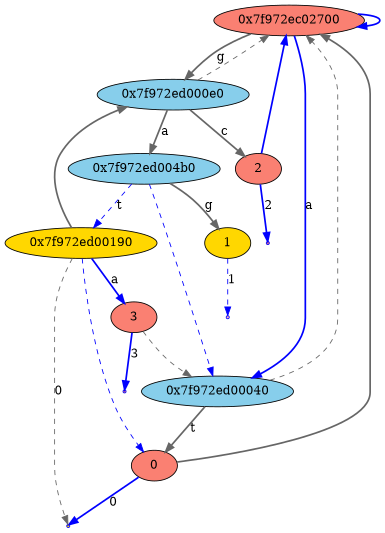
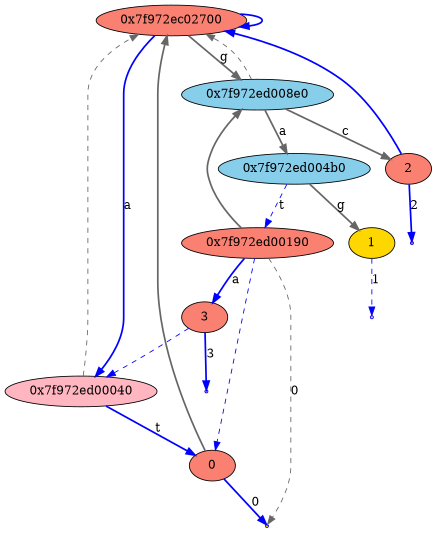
node "0x7f972ed000e0": label "0x7f972ed000e0" -> "0x7f972ed008e0"
node "0x7f972ed00190": fillcolor gold -> salmon
edge "0x7f972ed004b0" -> "0x7f972ed00040": removed
edge "3" -> "0x7f972ed00040": color gray40 -> blue
node "0x7f972ed00040": fillcolor skyblue -> lightpink
edge "0x7f972ed00040" -> "0": color gray40 -> blue
